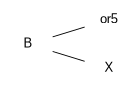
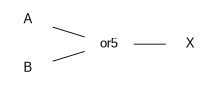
node "A": added
edge "B" -> "X": now "or5" -> "X"
